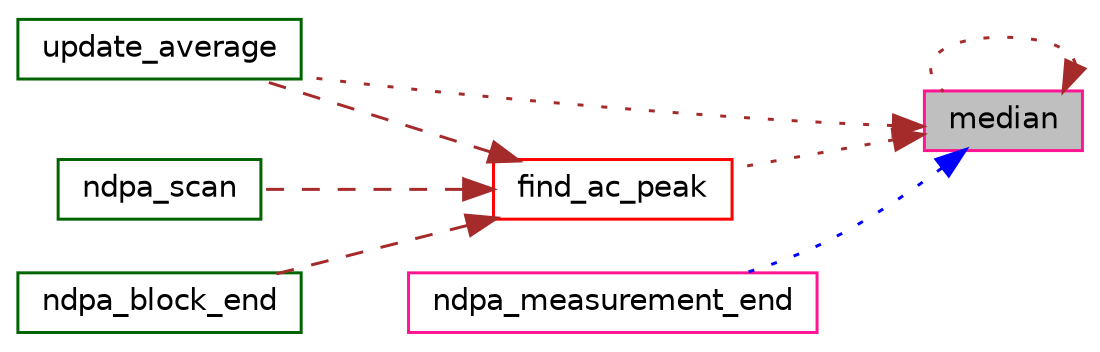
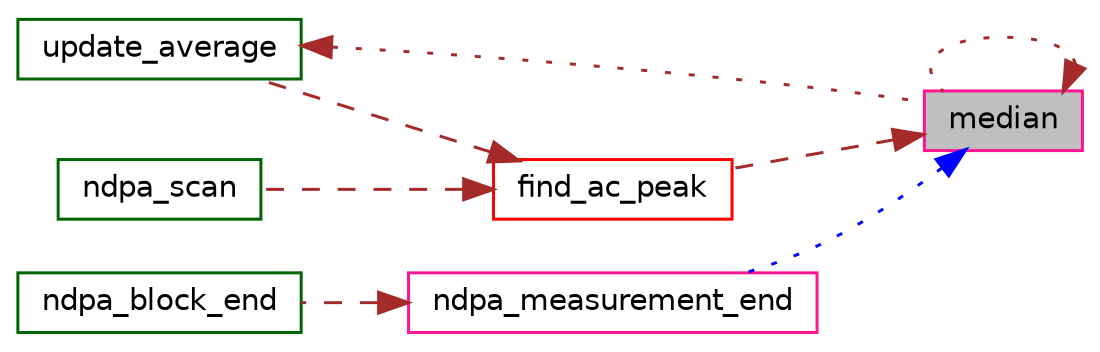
edge "update_average" -> "median": reversed
edge "find_ac_peak" -> "median": style dotted -> dashed
edge "ndpa_block_end" -> "find_ac_peak": now "ndpa_block_end" -> "ndpa_measurement_end"
